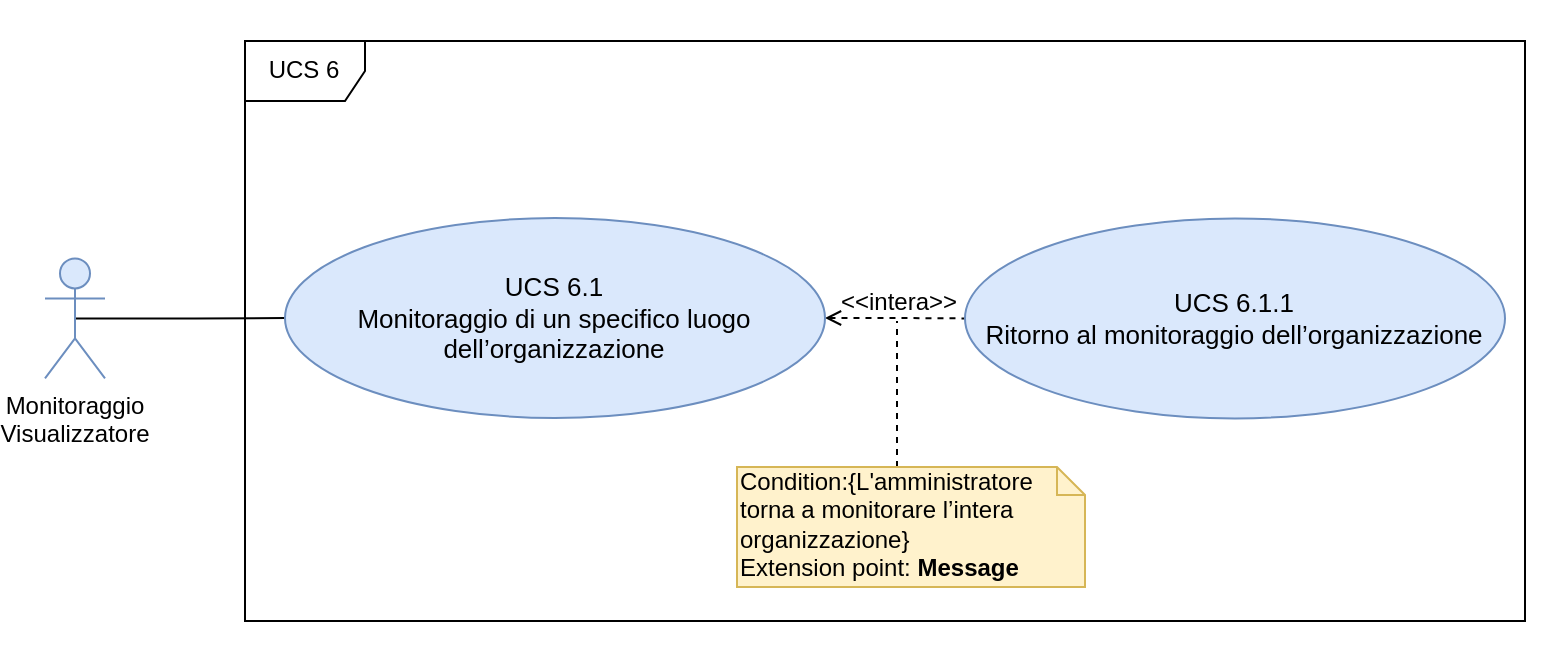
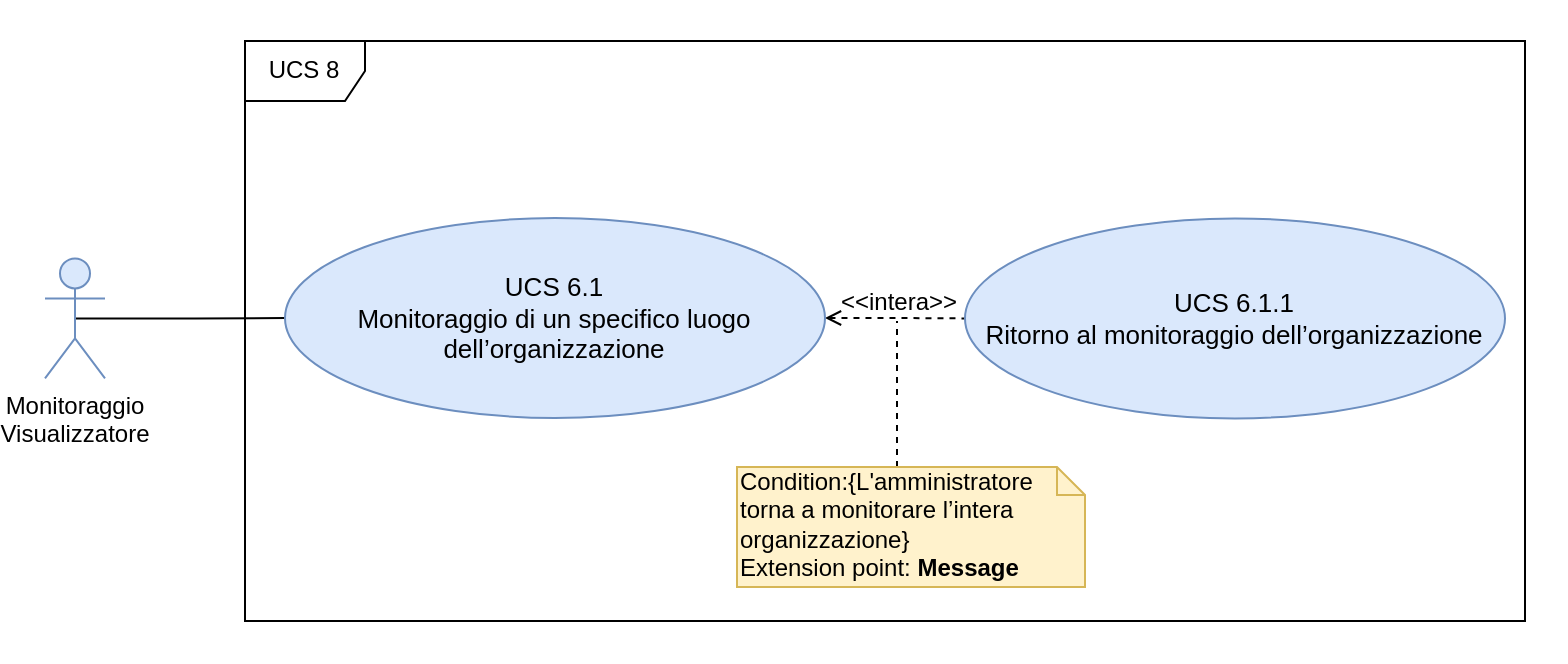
node "UCS 6": label "UCS 6" -> "UCS 8"
